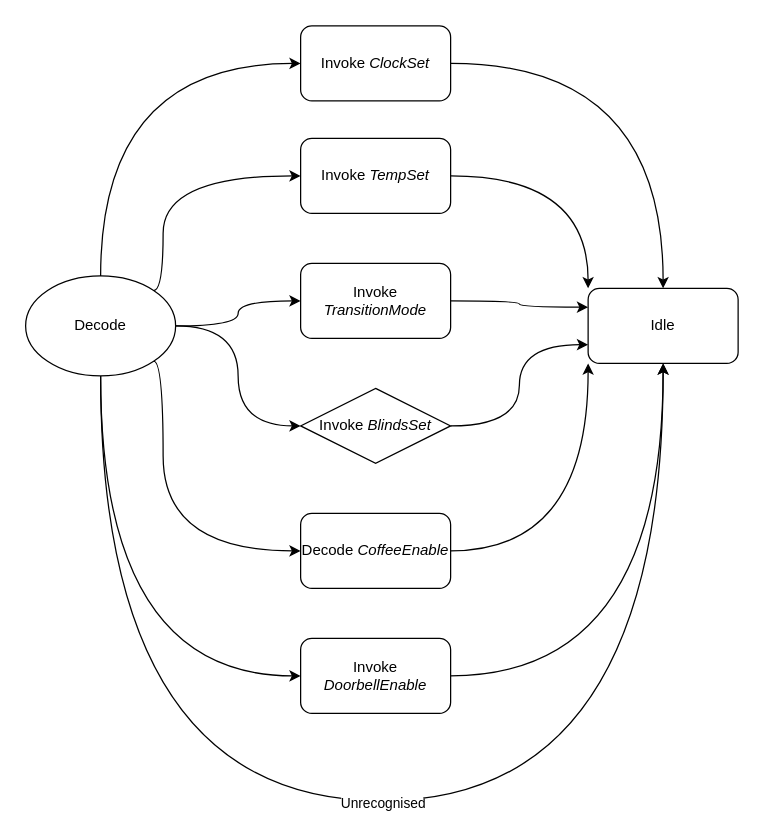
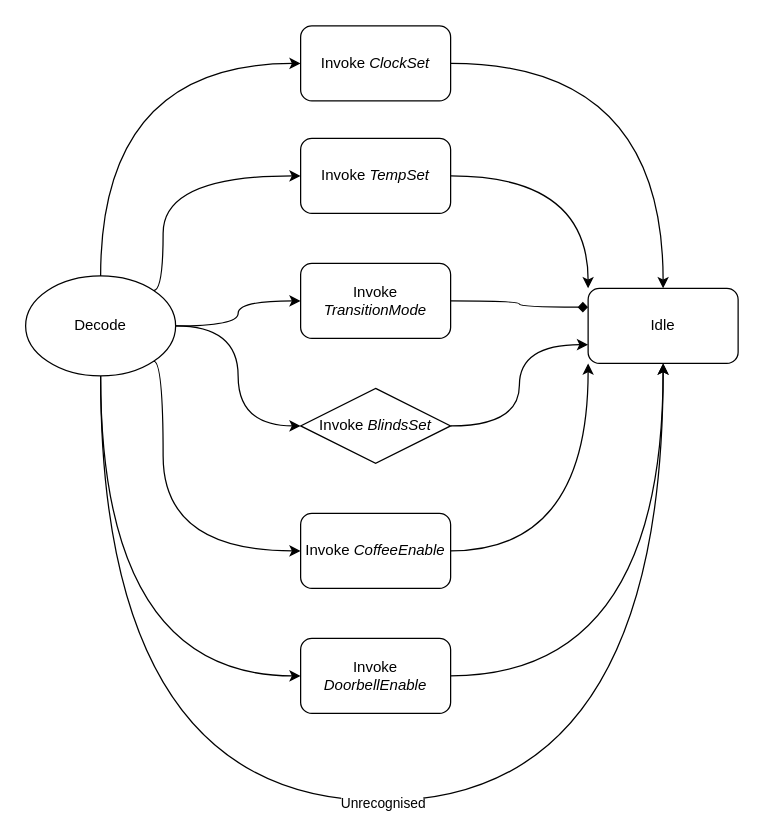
edge "Invoke TransitionMode" -> "Idle": arrowhead classic -> diamond
node "Decode CoffeeEnable": label "Decode CoffeeEnable" -> "Invoke CoffeeEnable"
